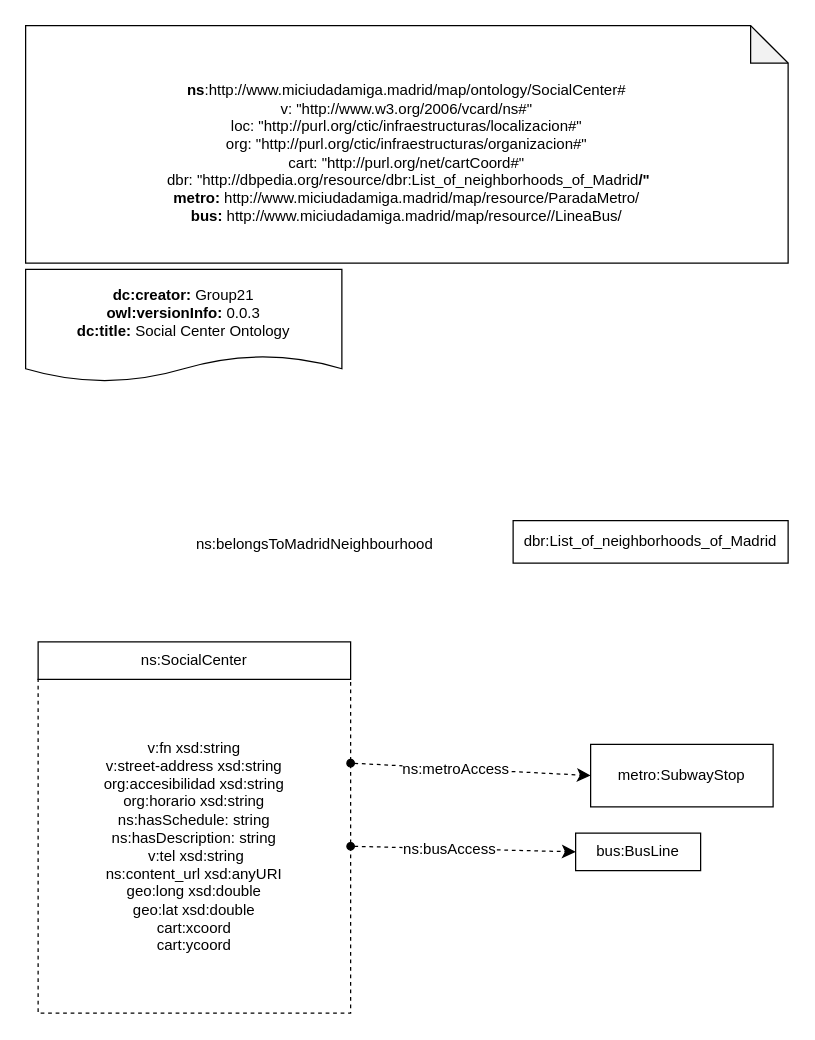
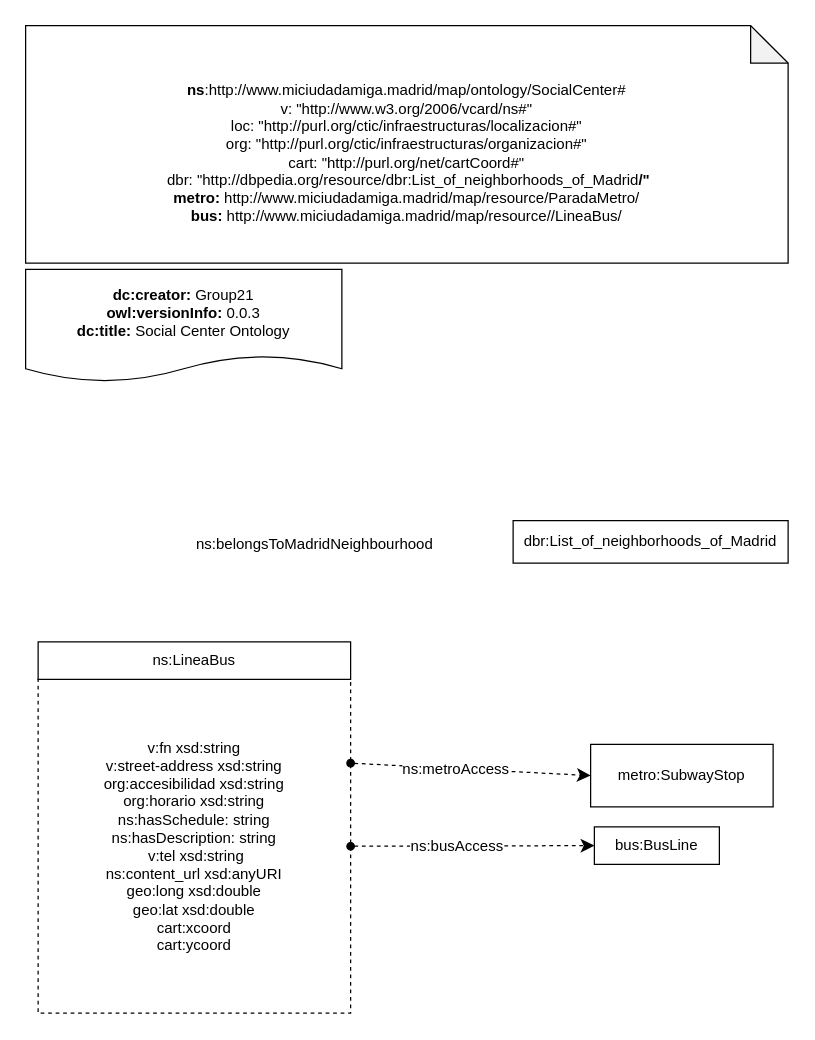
node "ns:SocialCenter": label "ns:SocialCenter" -> "ns:LineaBus"
node "bus:BusLine": moved (638, 852) -> (657, 846)
